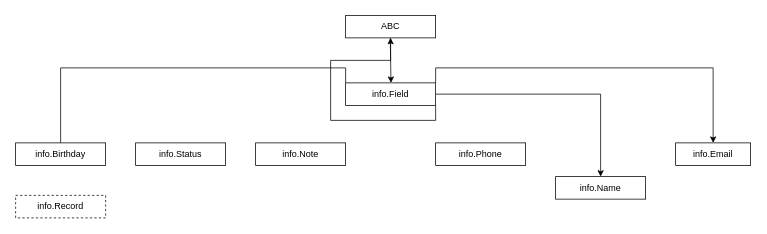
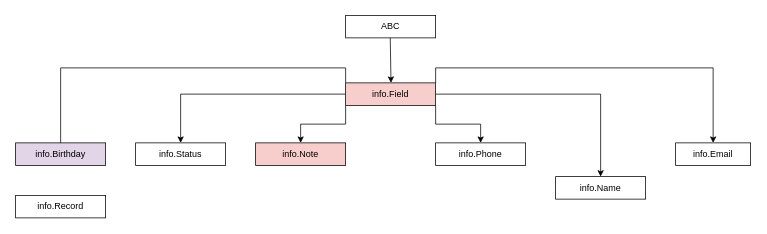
node "info.Field": fillcolor #ffffff -> #f8cecc
edge "info.Field" -> "info.Status": added
edge "info.Field" -> "ABC": now "info.Field" -> "info.Phone"
edge "info.Field" -> "info.Note": added
node "info.Birthday": fillcolor #ffffff -> #e1d5e7
node "info.Note": fillcolor #ffffff -> #f8cecc
node "info.Record": style dashed -> solid
